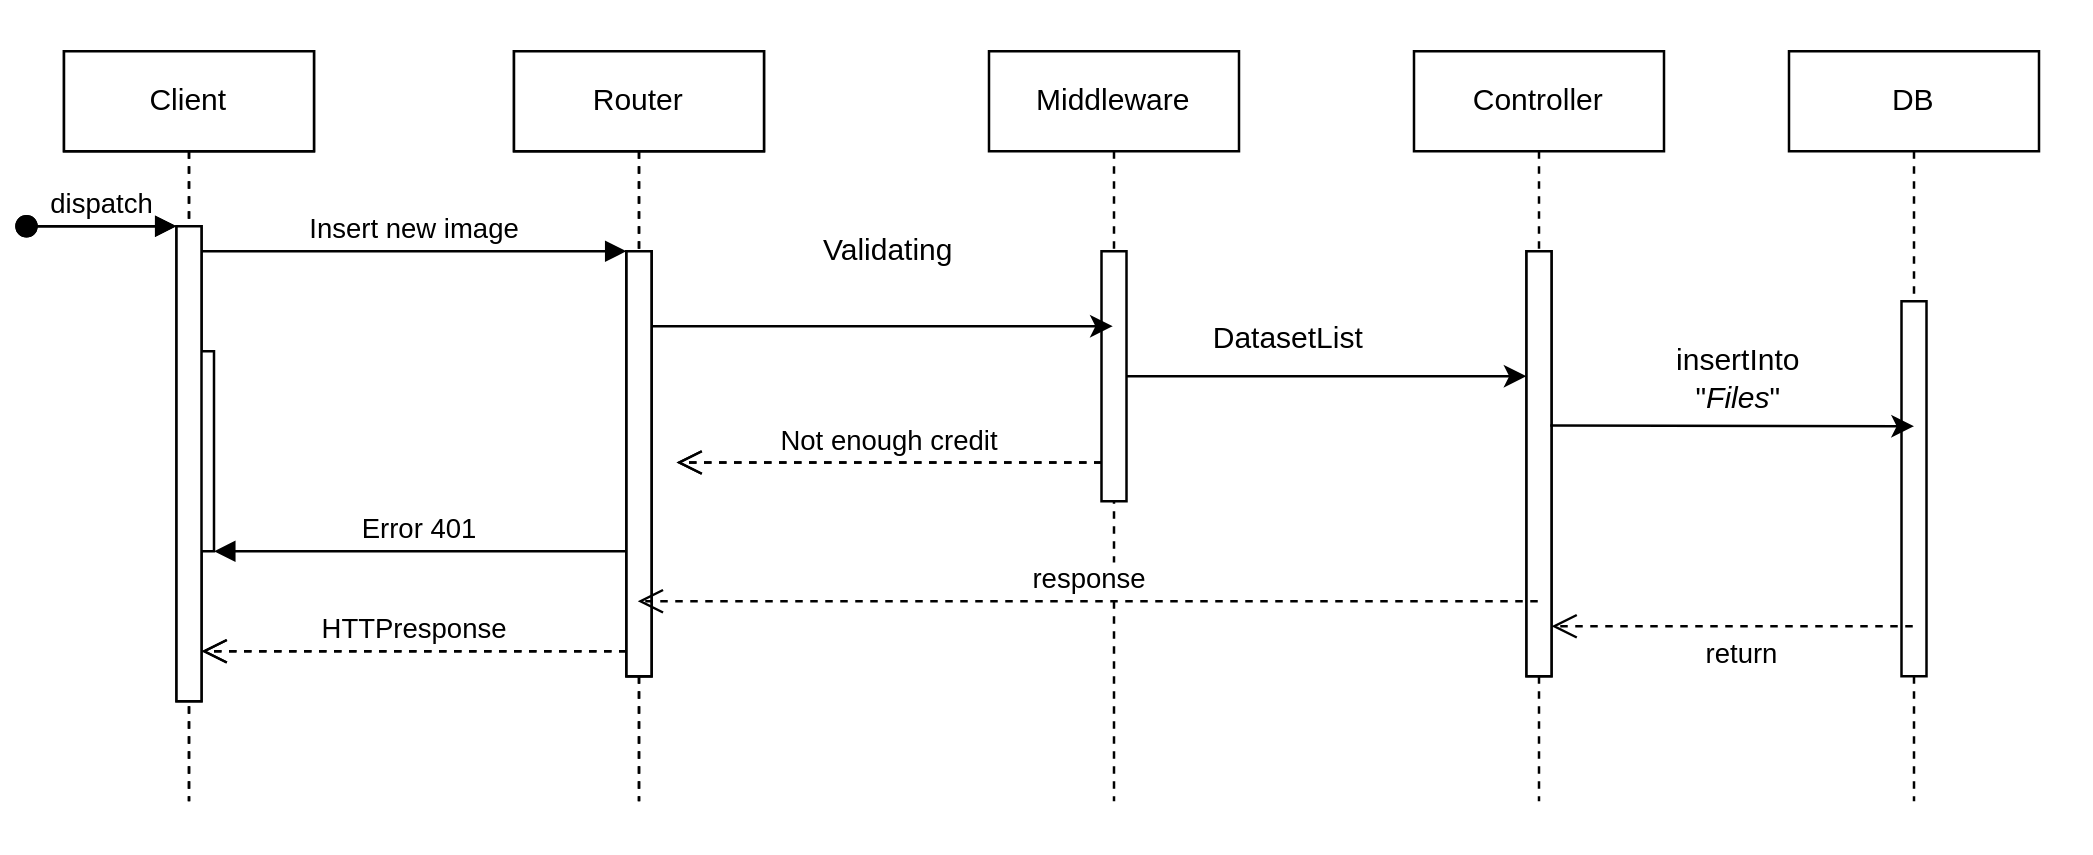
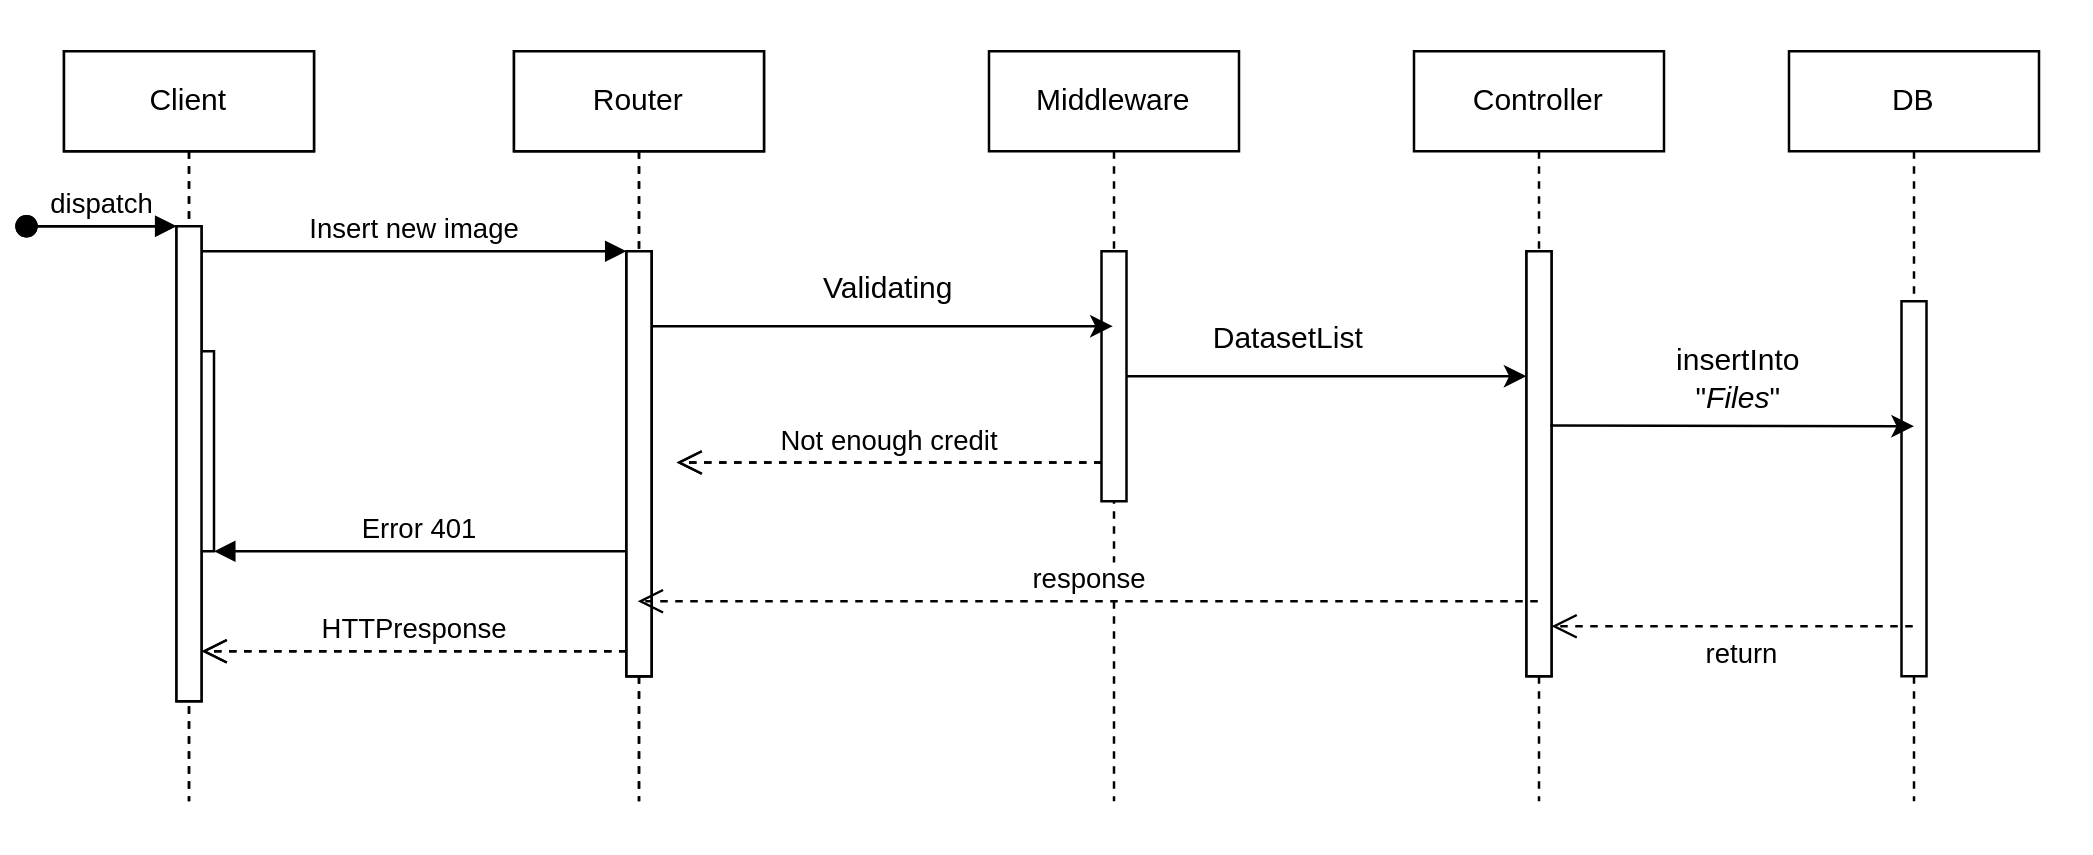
node "Validating": moved (889, 251) -> (889, 289)
